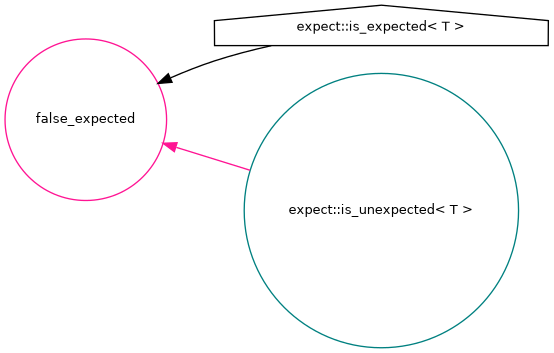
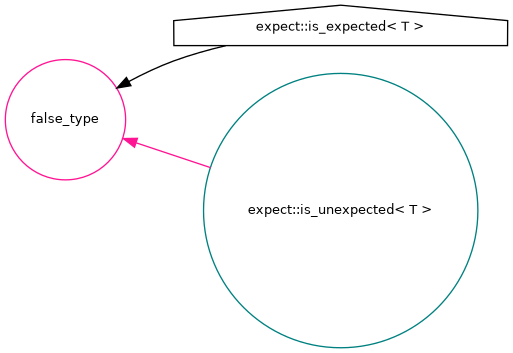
node "false_expected": label "false_expected" -> "false_type"
